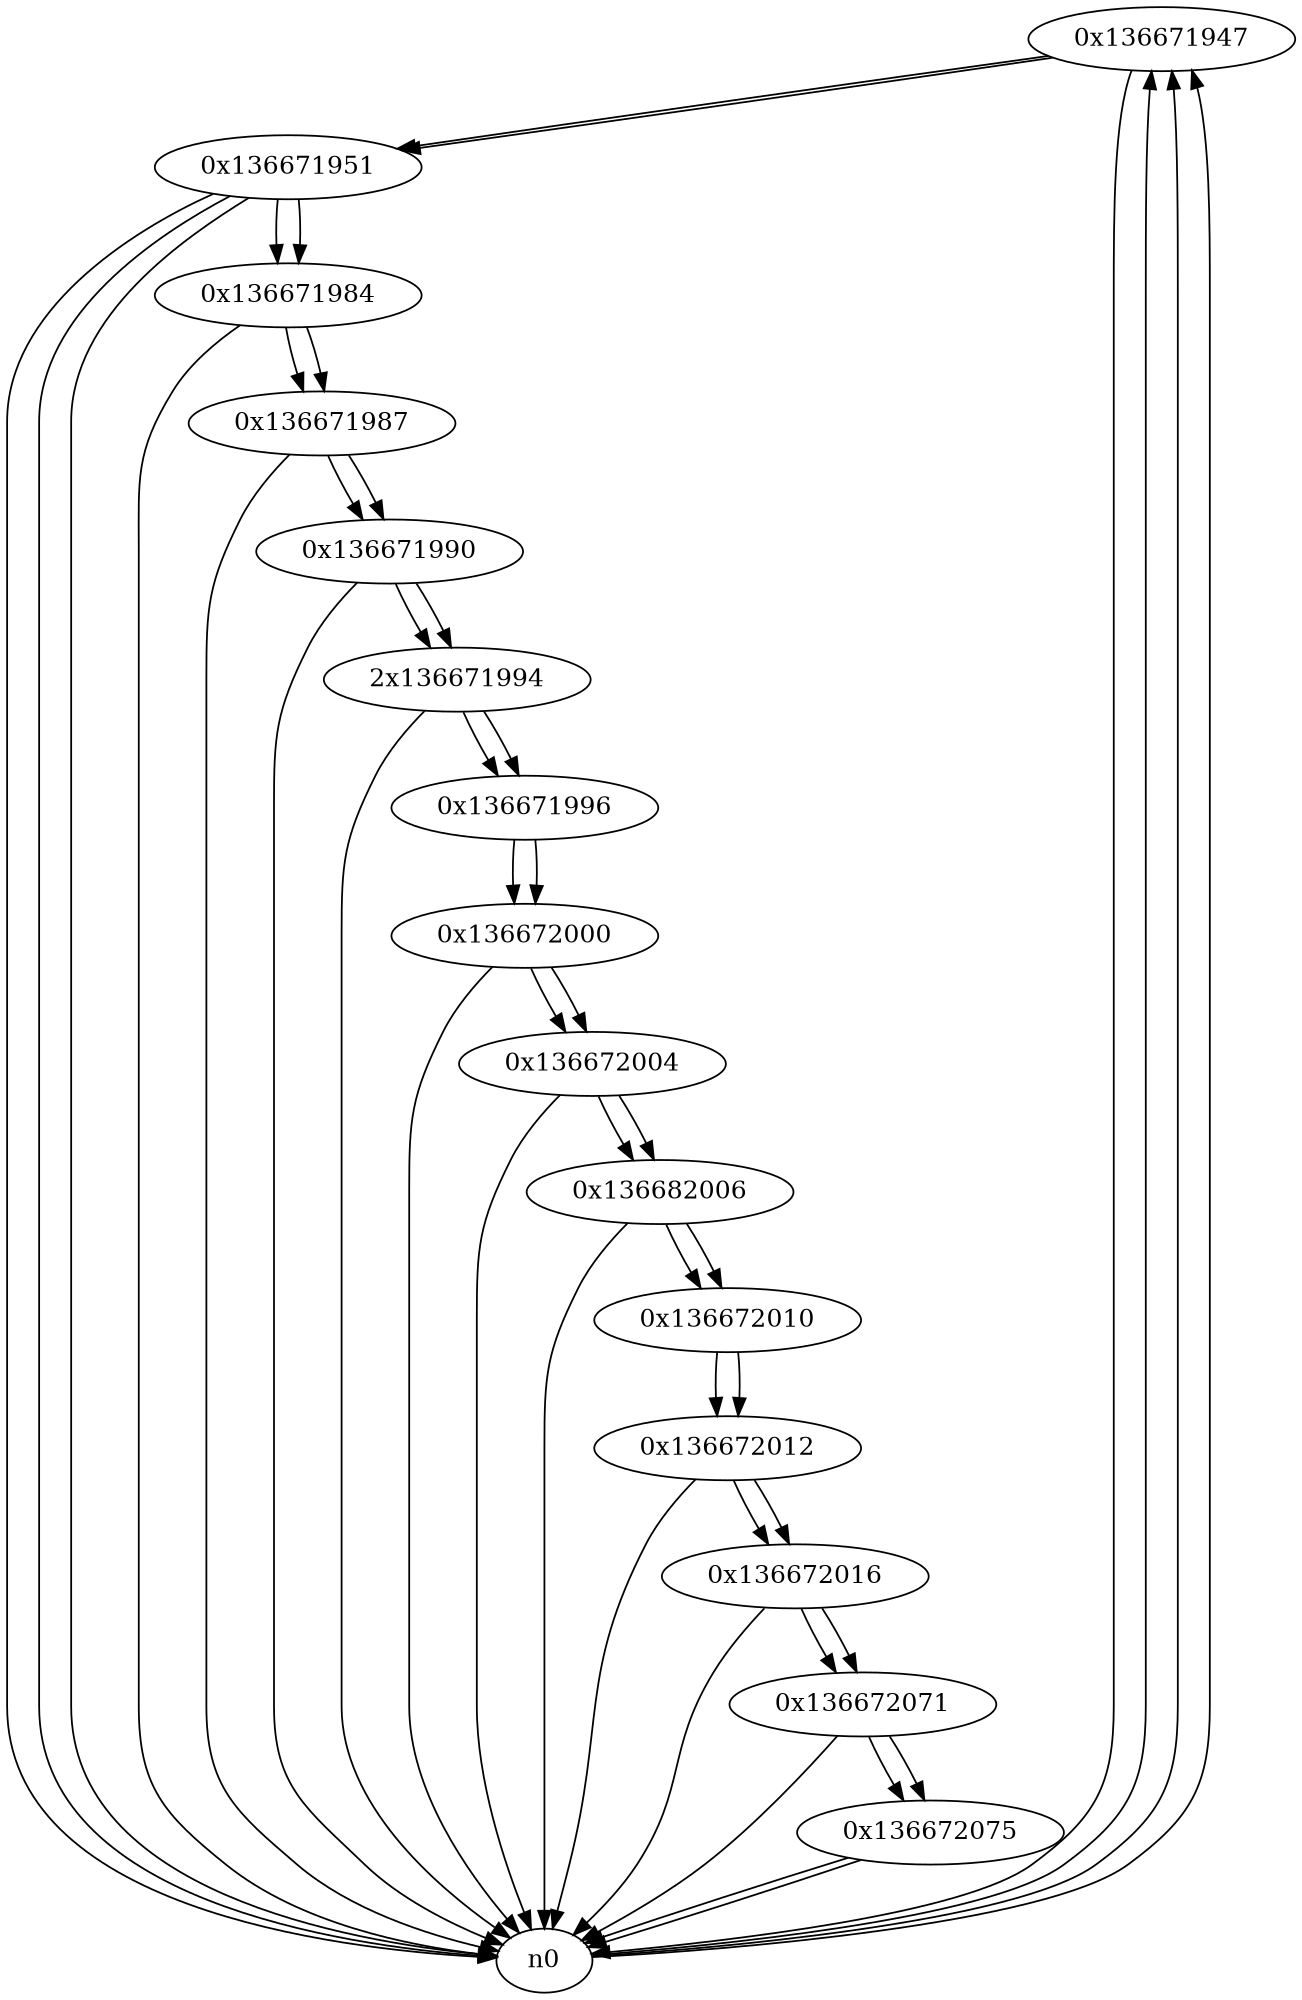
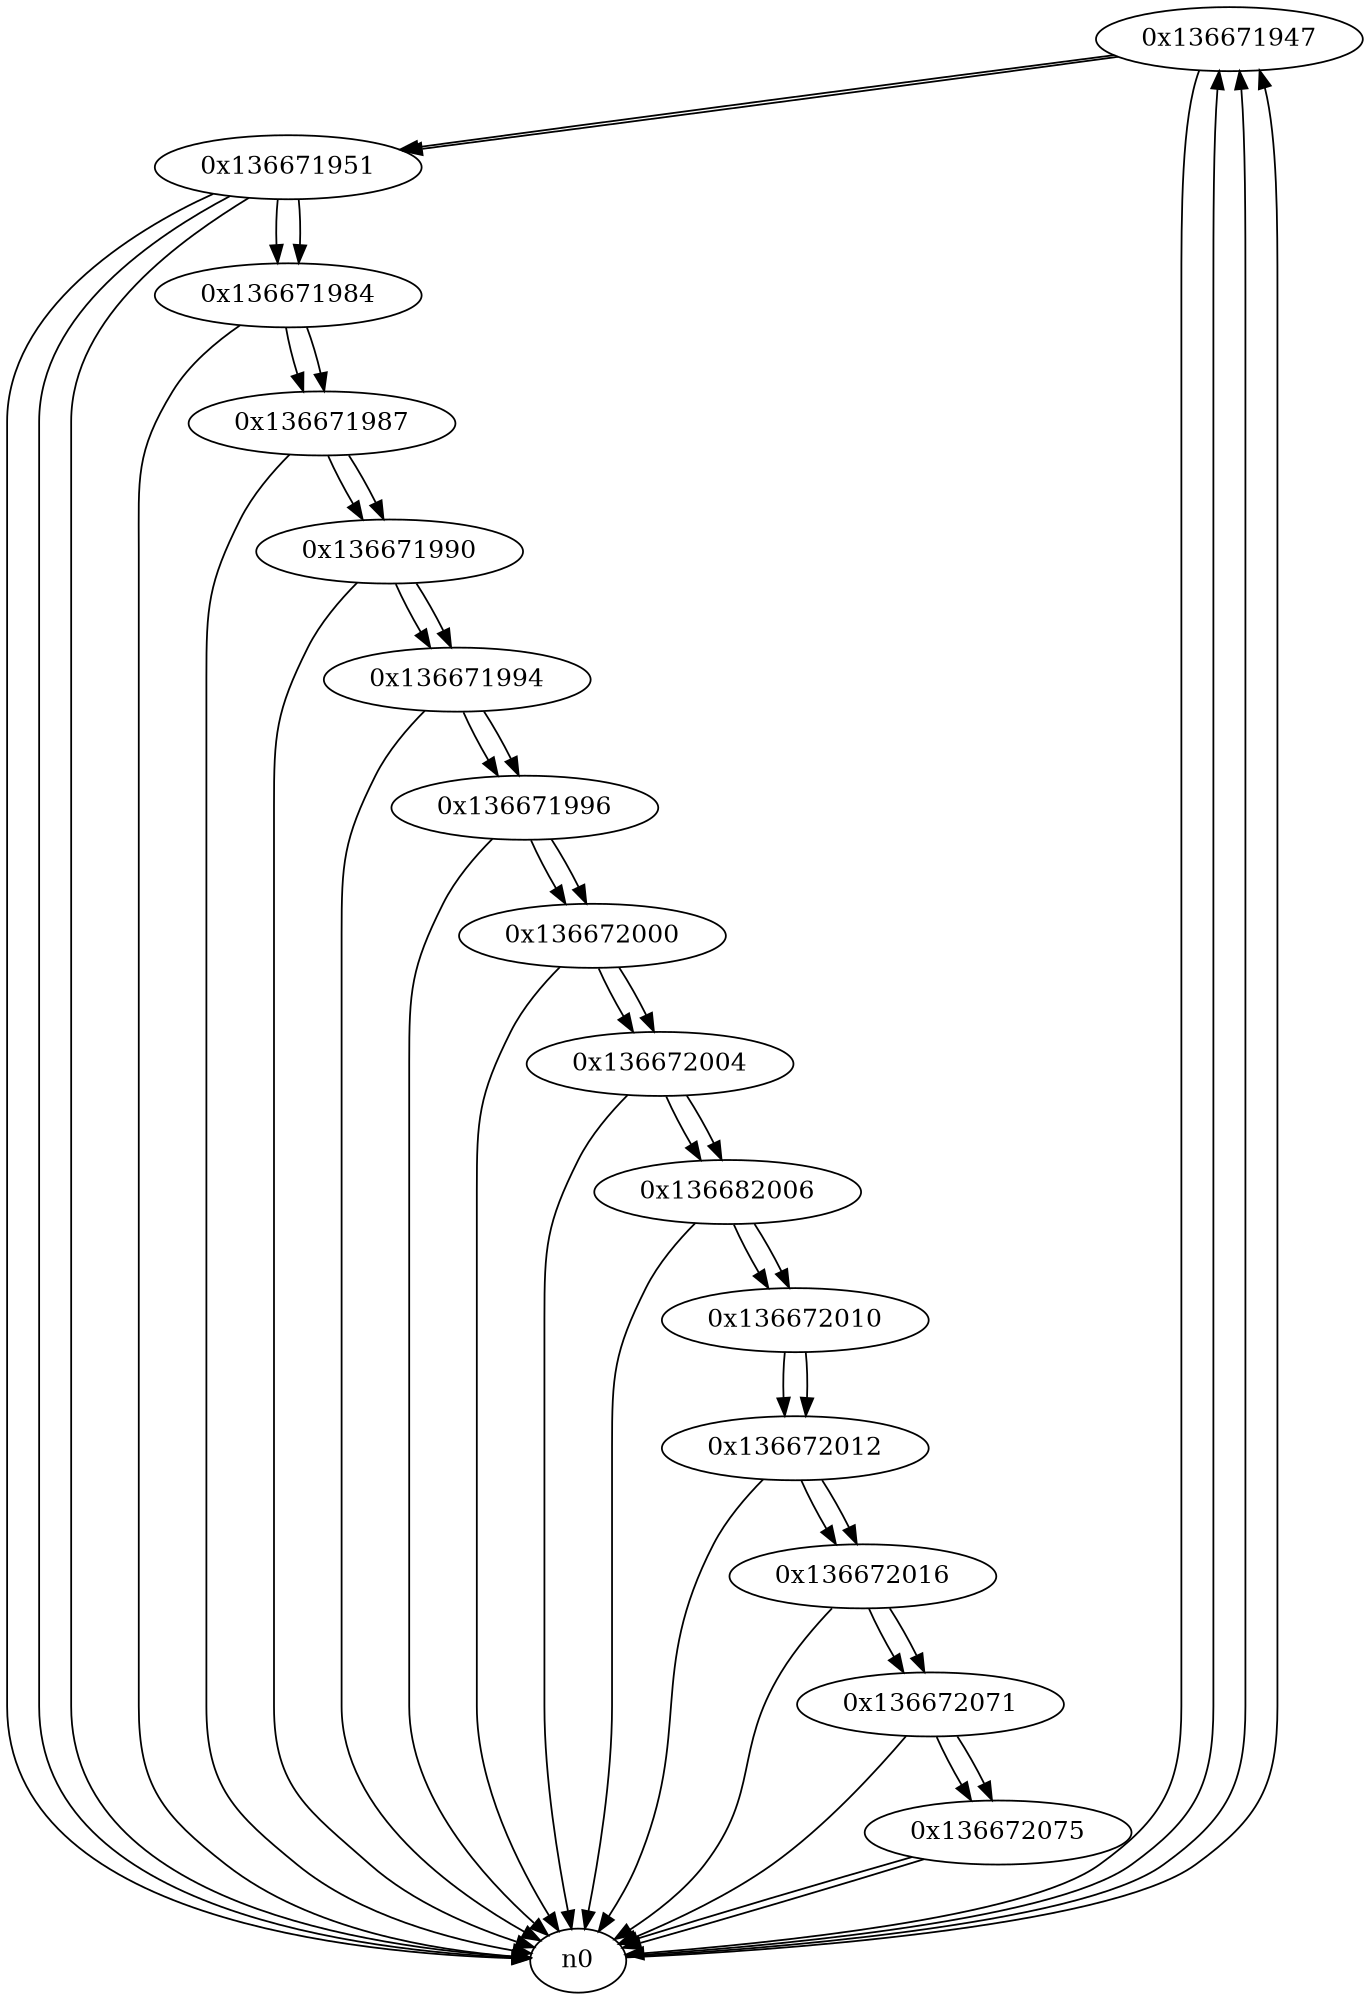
node "2x136671994": label "2x136671994" -> "0x136671994"
edge "0x136671996" -> "n0": added
